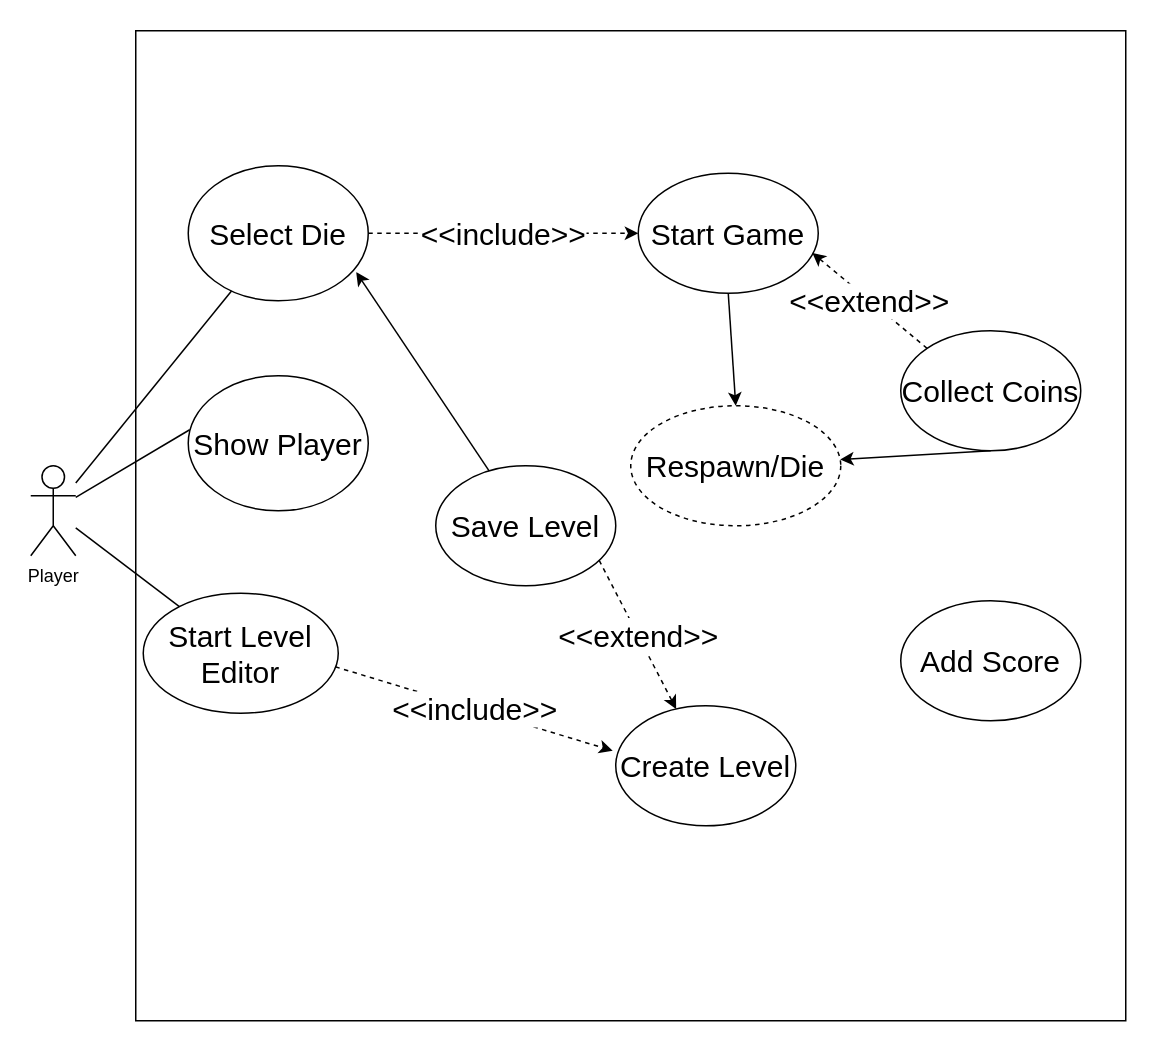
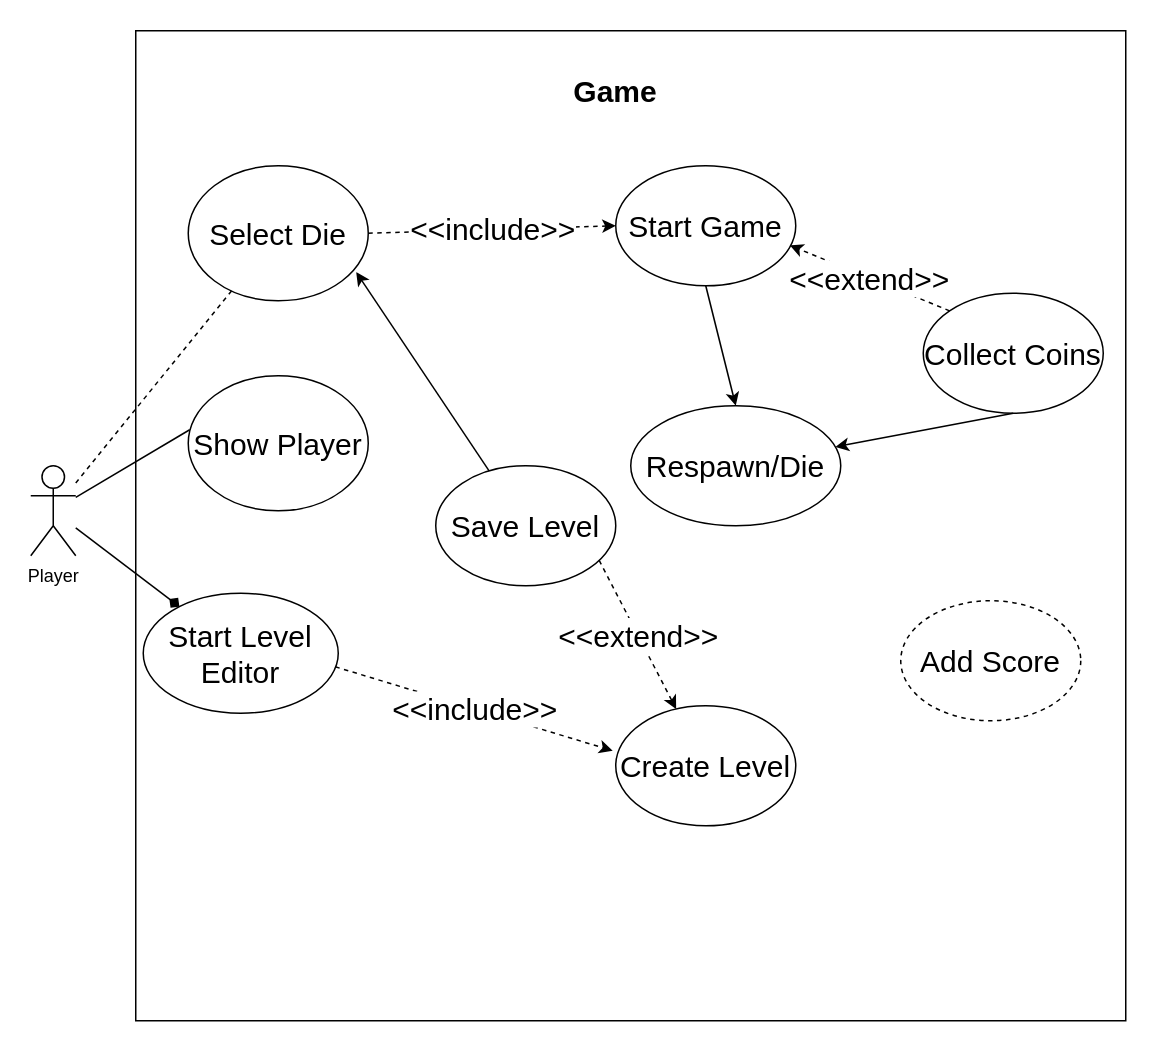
node "Game": added
node "Start Game": moved (728, 233) -> (706, 226)
edge "Select Die" -- "Player": style solid -> dashed
node "Collect Coins": moved (991, 391) -> (1013, 353)
node "Respawn/Die": style dashed -> solid
edge "Player" -- "Start Level Editor": arrowhead none -> diamond
node "Add Score": style solid -> dashed
